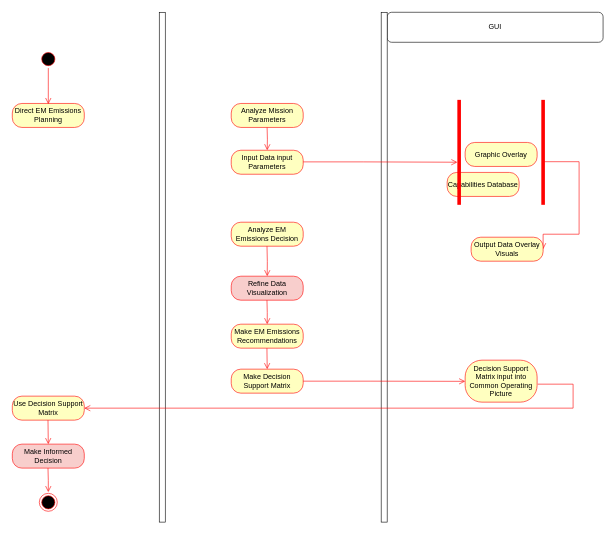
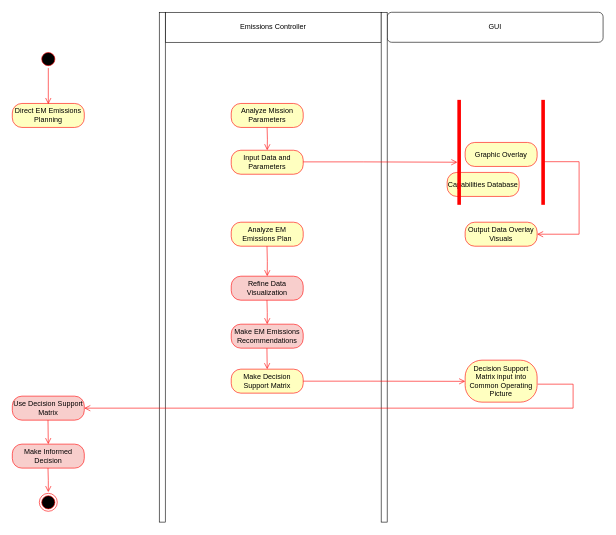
node "Emissions Controller": added
node "Input Data input Parameters": label "Input Data input Parameters" -> "Input Data and Parameters"
node "Analyze EM Emissions Decision": label "Analyze EM Emissions Decision" -> "Analyze EM Emissions Plan"
node "Output Data Overlay Visuals": moved (507, 249) -> (501, 234)
node "Make EM Emissions Recommendations": fillcolor #ffffc0 -> #f8cecc
node "Use Decision Support Matrix": fillcolor #ffffc0 -> #f8cecc
